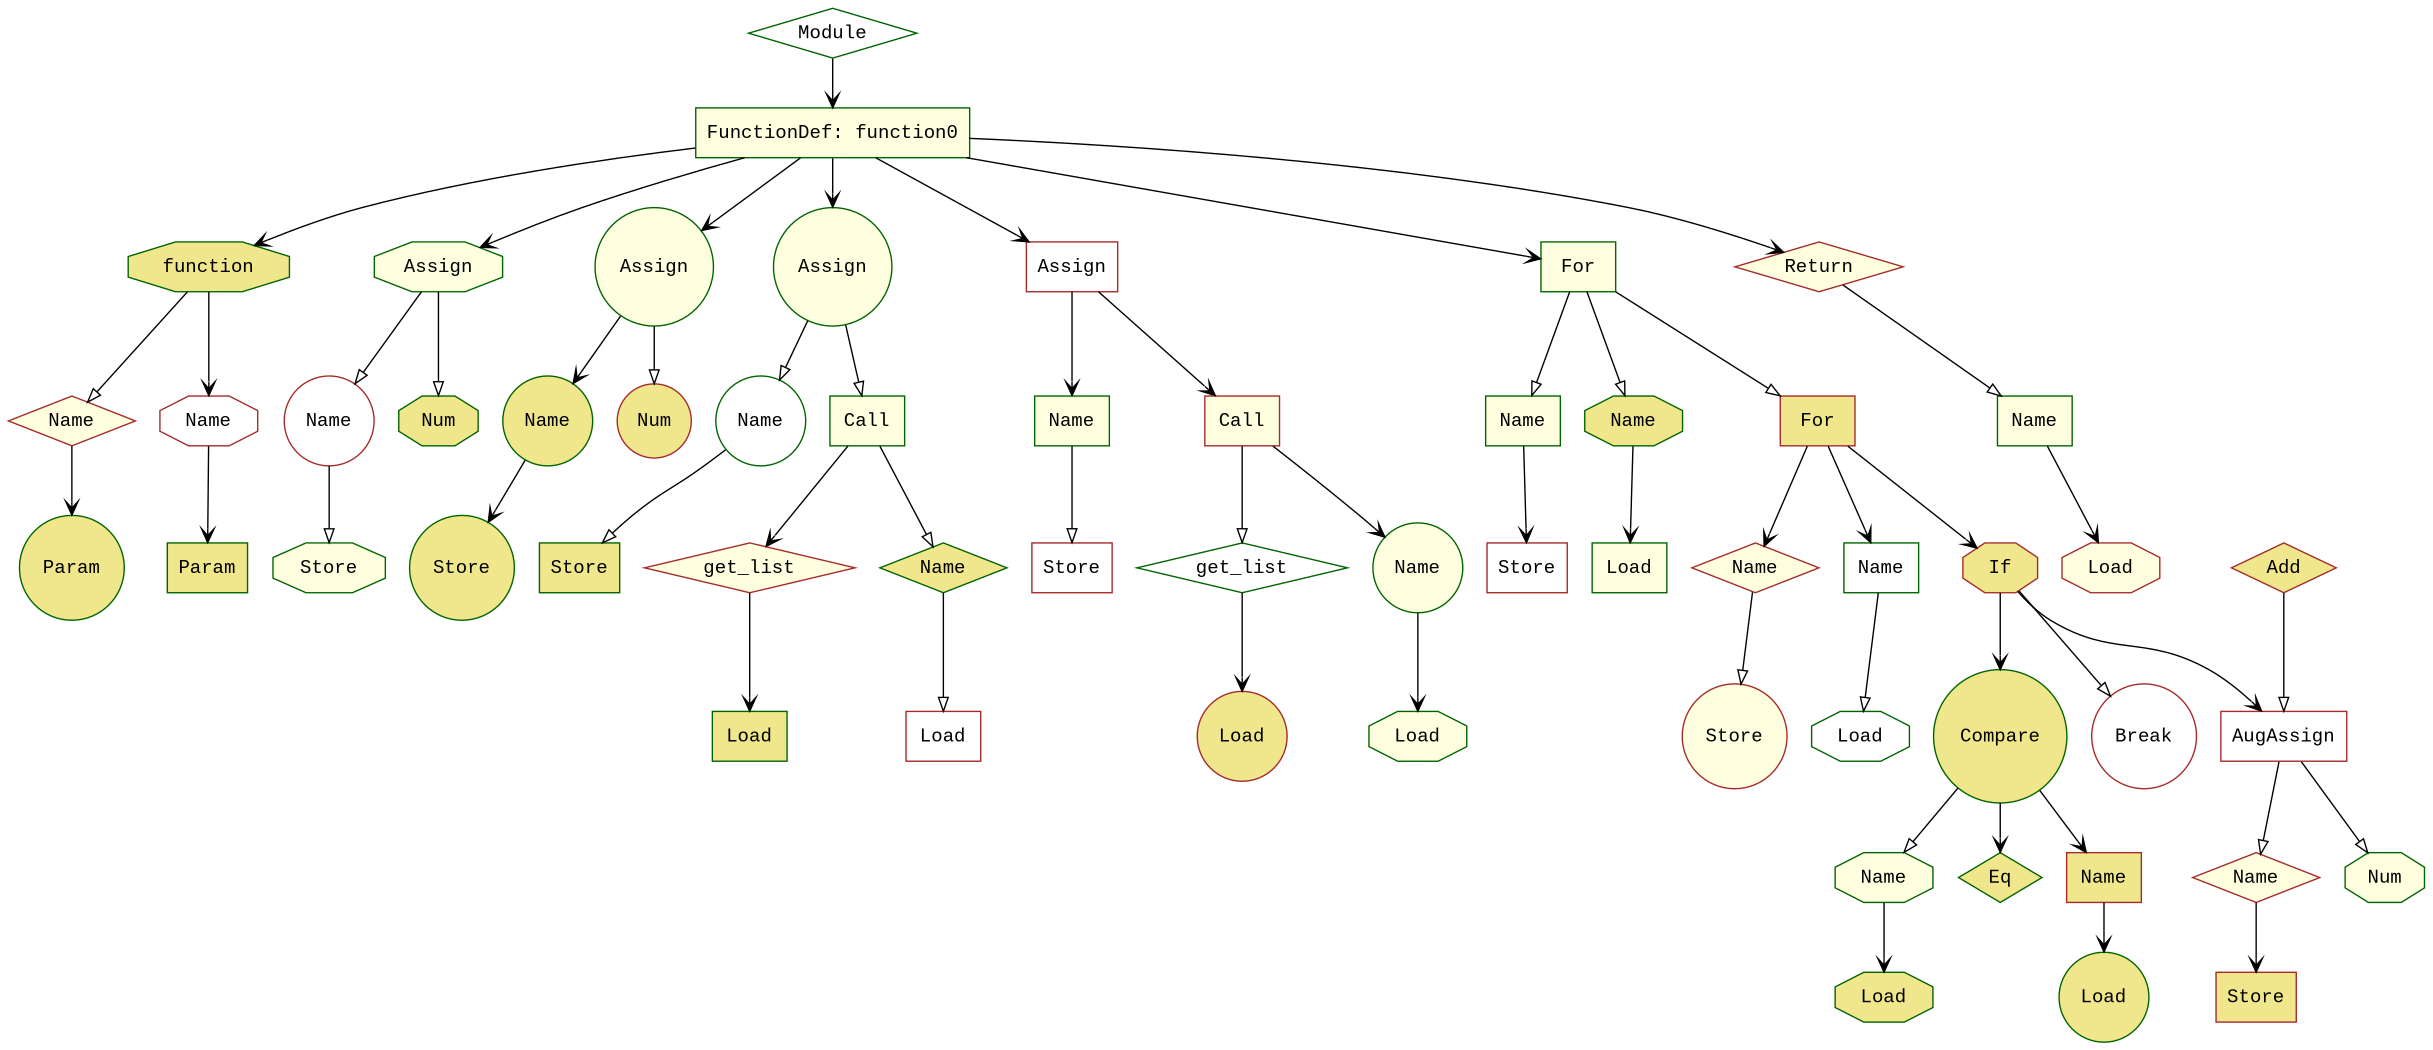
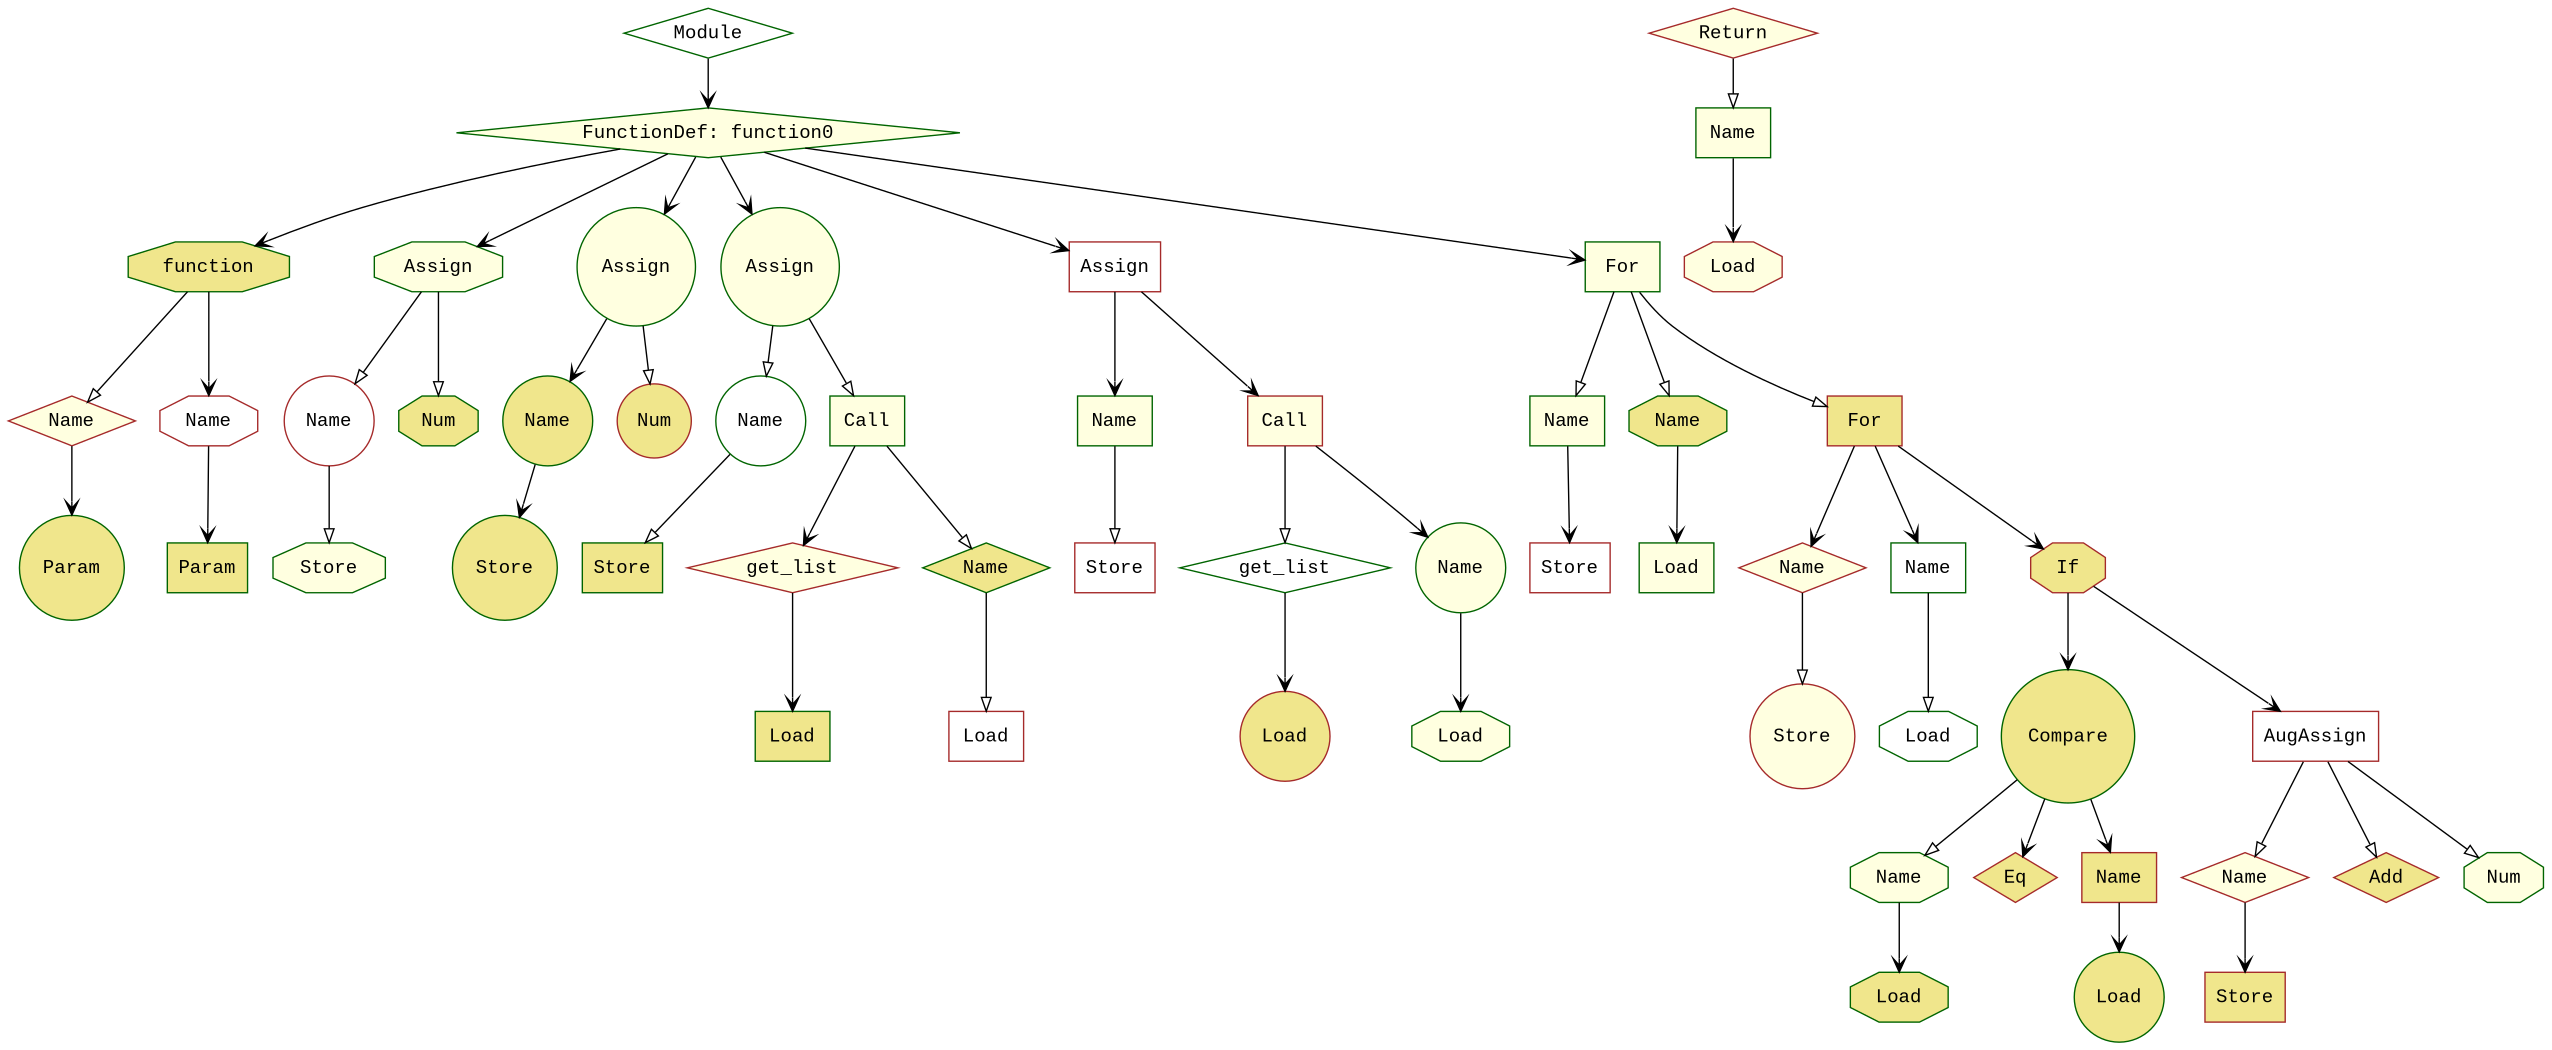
node "FunctionDef: function0": shape box -> diamond
edge "FunctionDef: function0" -> "Return": removed
edge "Add" -> "AugAssign": reversed
node "Break": removed
node "Eq": color darkgreen -> brown
